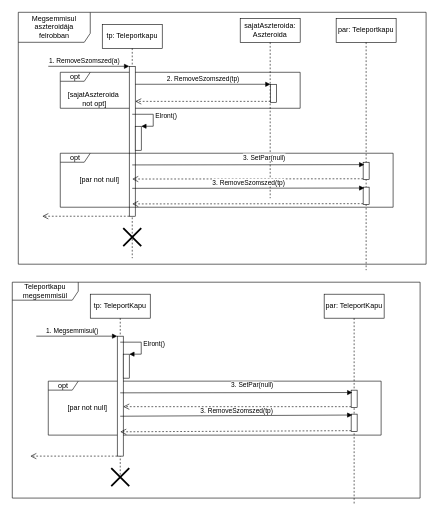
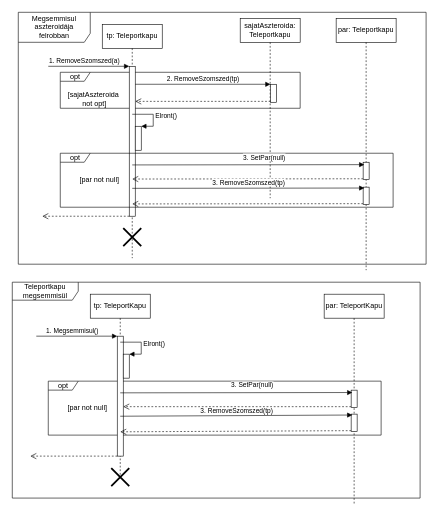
node "sajatAszteroida: Aszteroida": label "sajatAszteroida: Aszteroida" -> "sajatAszteroida: Teleportkapu"
